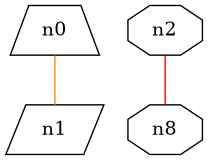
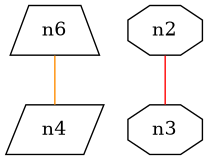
node "n0": label "n0" -> "n6"
node "n1": label "n1" -> "n4"
node "n8": label "n8" -> "n3"
